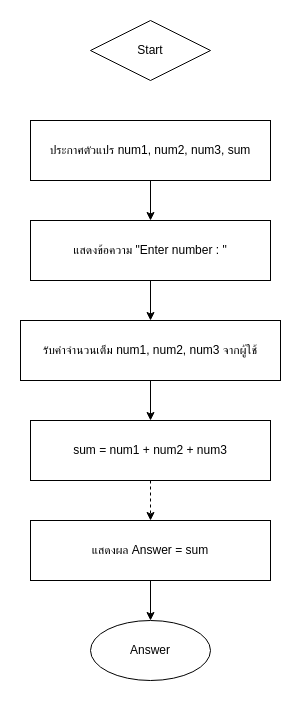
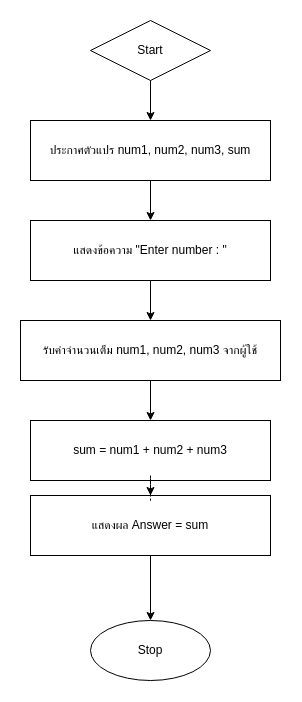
edge "Start" -> "ประกาศตัวแปร num1, num2, num3, sum": added
node "แสดงผล Answer = sum": moved (151, 551) -> (151, 526)
node "Answer": label "Answer" -> "Stop"
